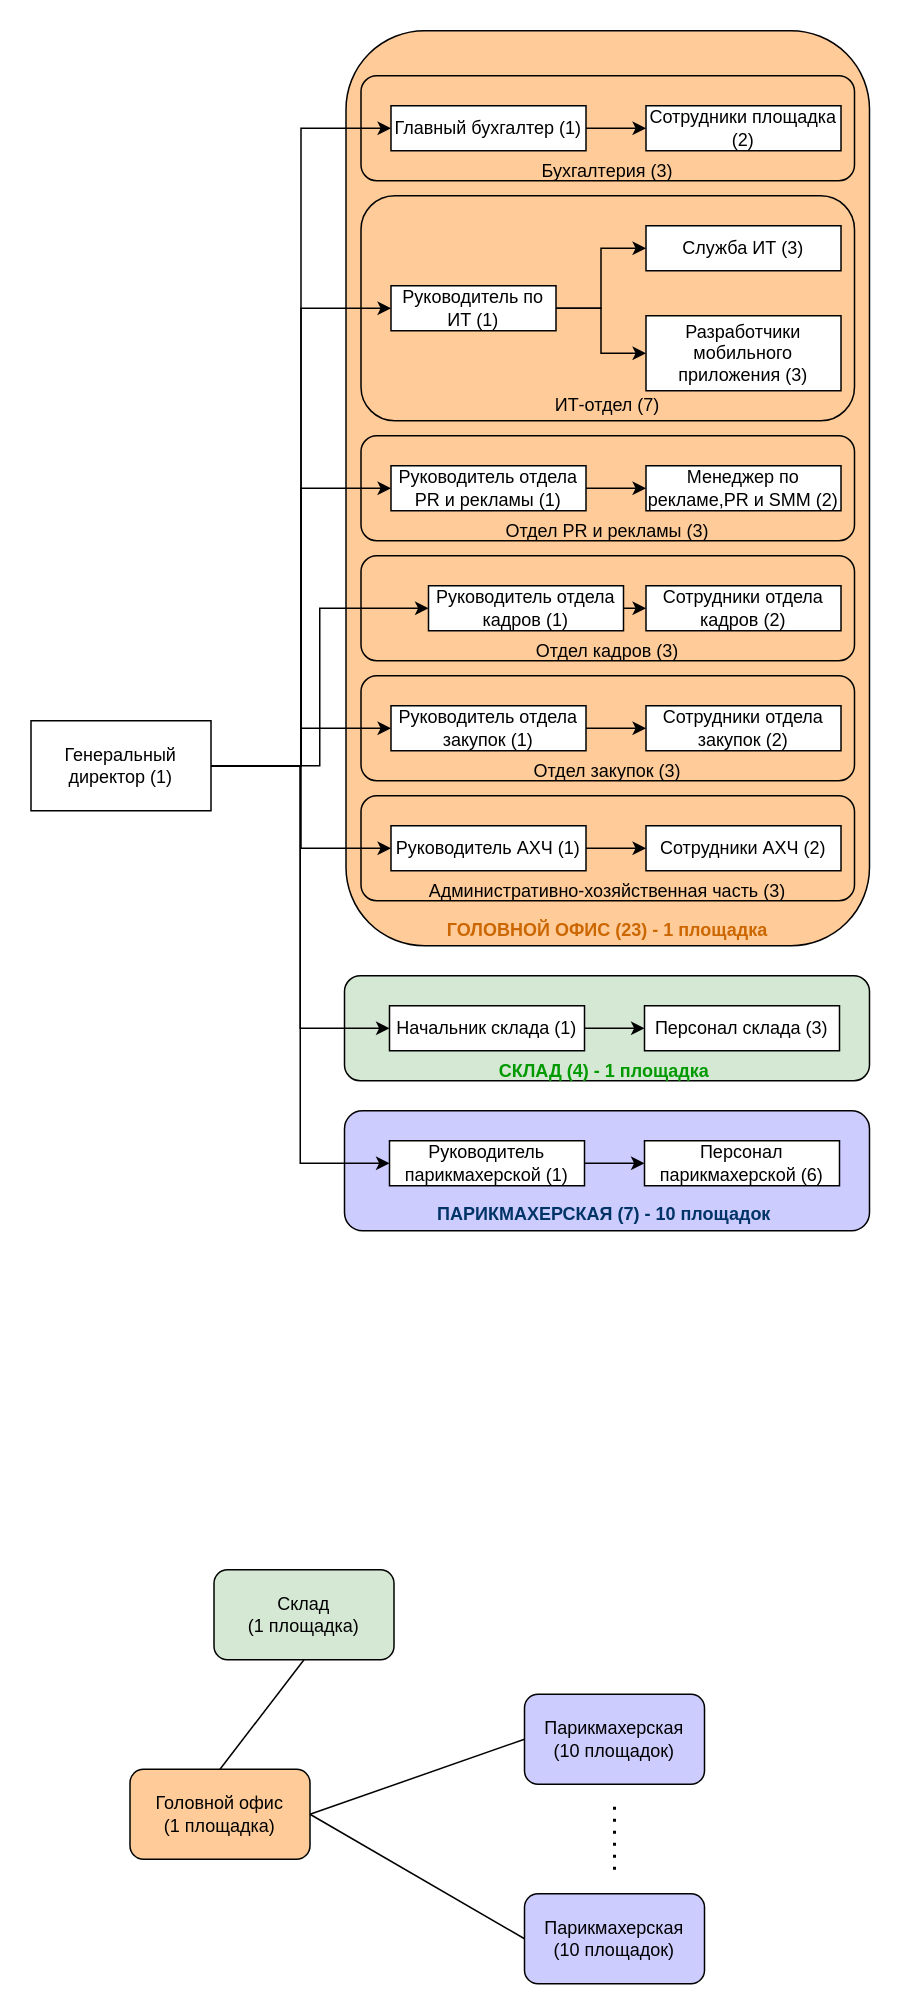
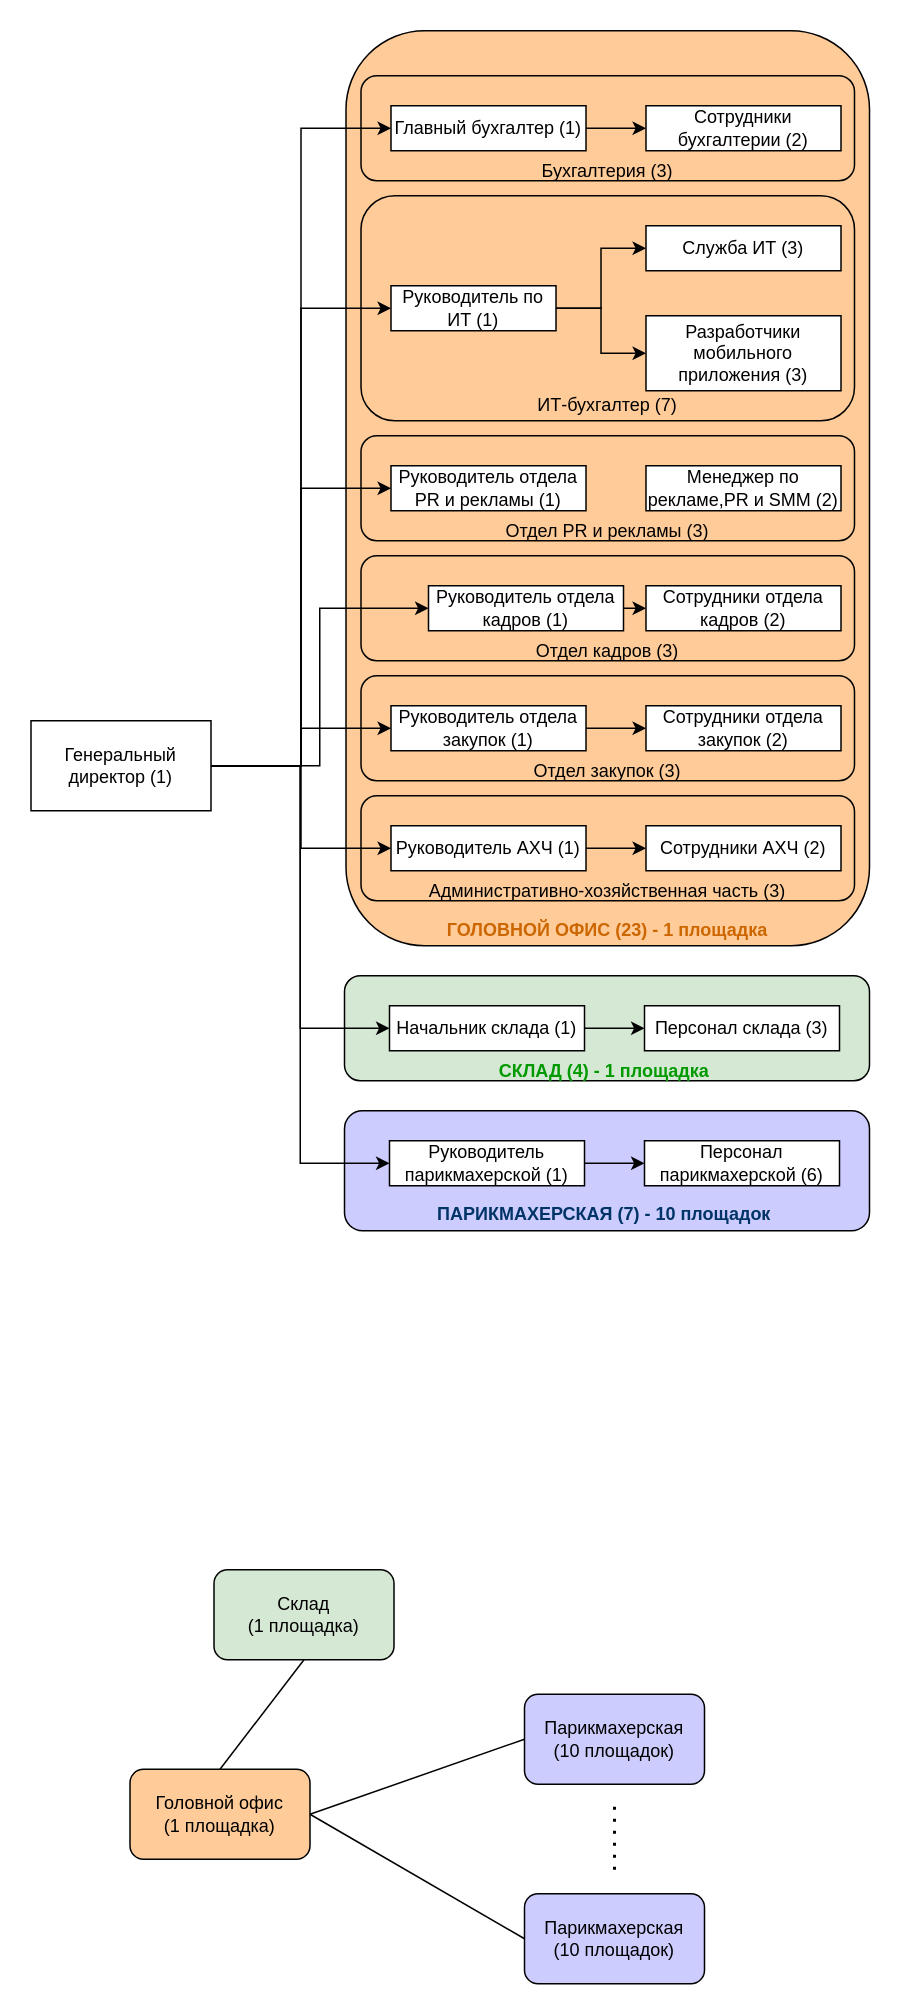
node "Сотрудники площадка (2)": label "Сотрудники площадка (2)" -> "Сотрудники бухгалтерии (2)"
node "ИТ-отдел (7)": label "ИТ-отдел (7)" -> "ИТ-бухгалтер (7)"
edge "Руководитель отдела PR и рекламы (1)" -> "Менеджер по рекламе,PR и SMM (2)": removed
